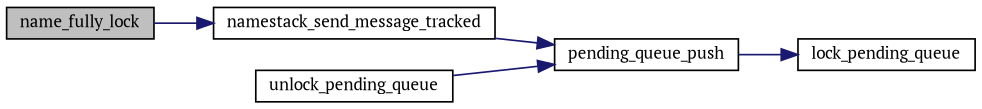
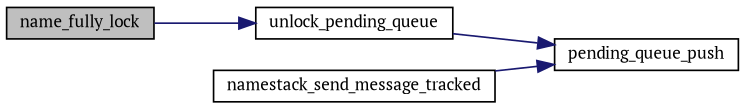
edge "name_fully_lock" -> "namestack_send_message_tracked": now "name_fully_lock" -> "unlock_pending_queue"
node "lock_pending_queue": removed
